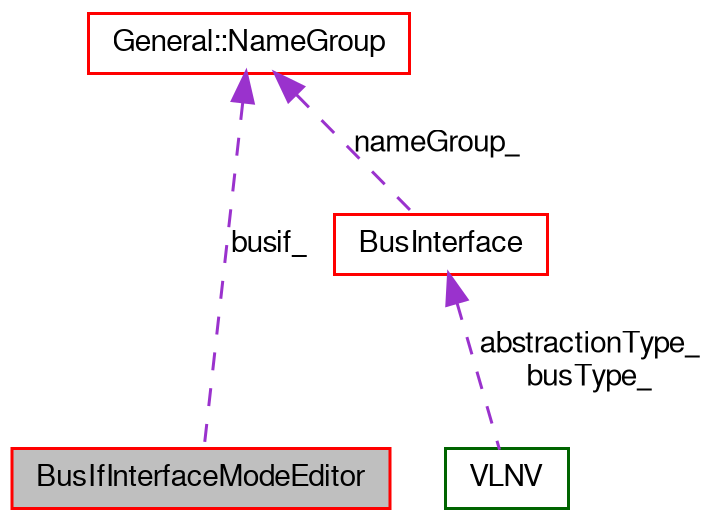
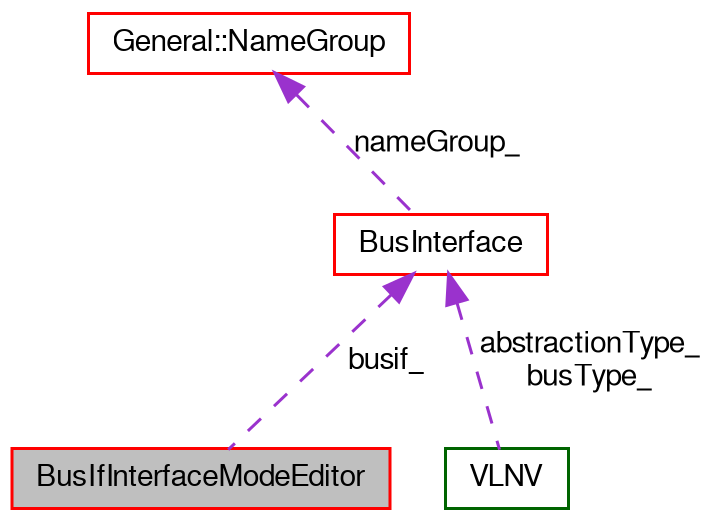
edge "BusIfInterfaceModeEditor" -> "General::NameGroup": now "BusIfInterfaceModeEditor" -> "BusInterface"
